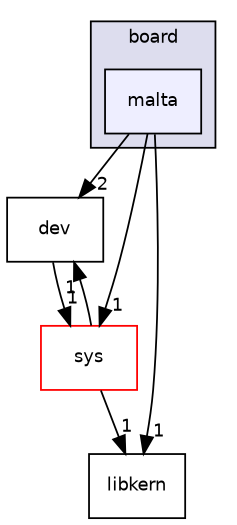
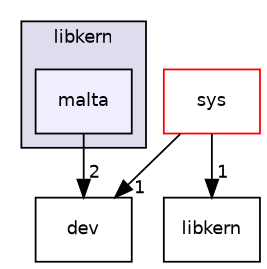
cluster "board": label "board" -> "libkern"
edge "malta" -> "sys": removed
edge "dev" -> "sys": removed
edge "malta" -> "libkern": removed
